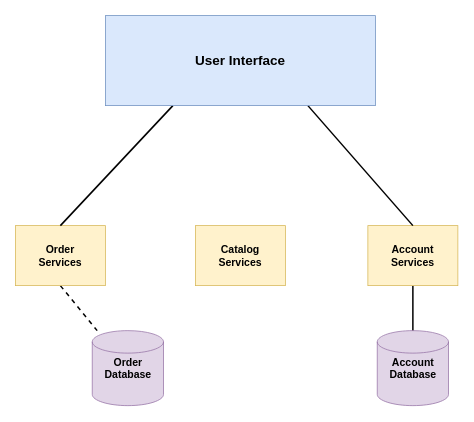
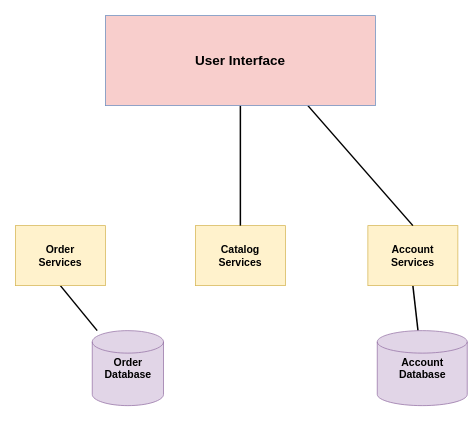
node "User Interface": fillcolor #dae8fc -> #f8cecc
edge "User Interface" -- "Order Services": removed
edge "User Interface" -- "Catalog Services": added
edge "Order Services" -- "Order Database": style dashed -> solid
node "Account Database": size 71x75 -> 90x75
